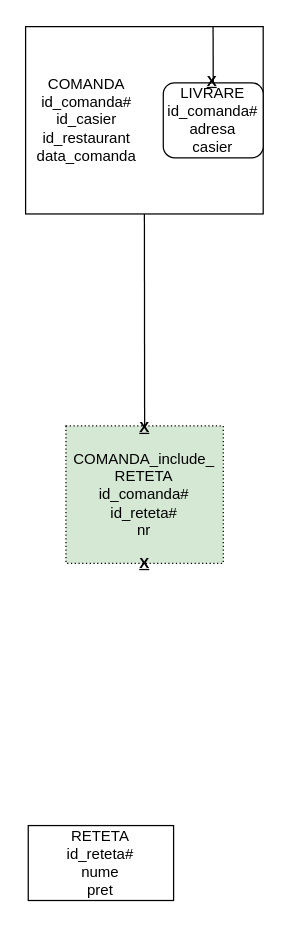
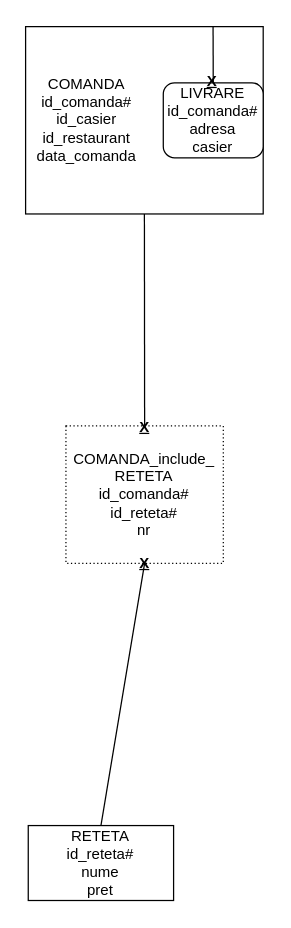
node "COMANDA_include_ RETETA id_comanda# id_reteta# nr": fillcolor #d5e8d4 -> #ffffff
edge "COMANDA_include_ RETETA id_comanda# id_reteta# nr" -- "RETETA id_reteta# nume pret": added
